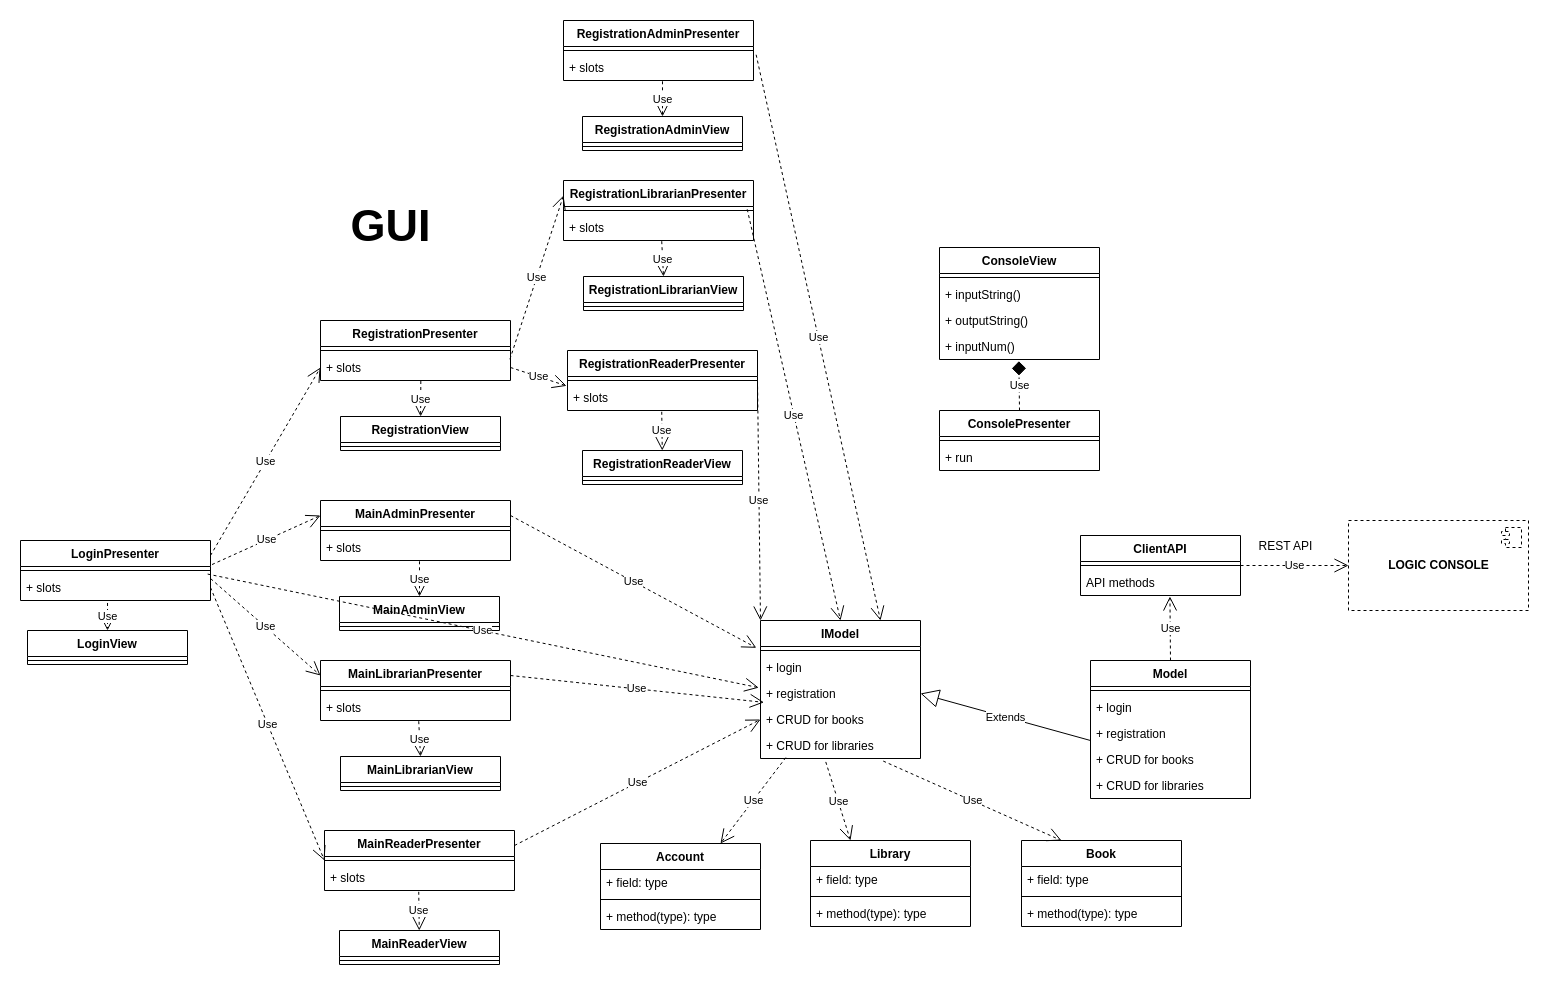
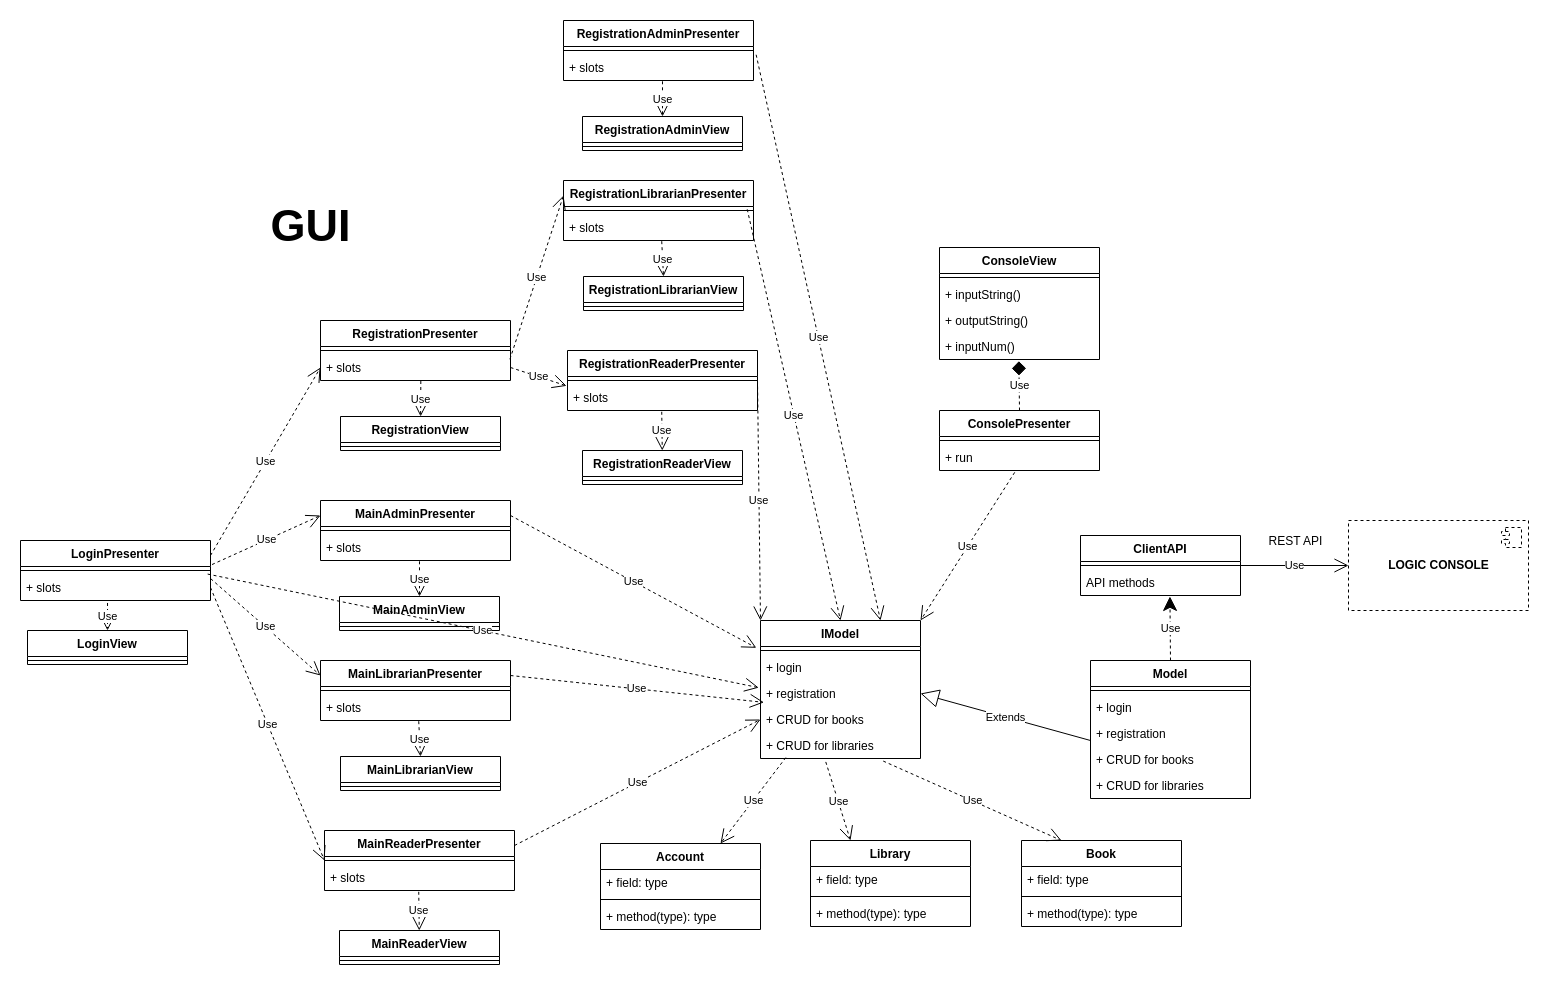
node "GUI": moved (391, 226) -> (311, 226)
edge "+ run" -> "IModel": added, label "Use"
node "REST API": moved (1286, 547) -> (1296, 542)
edge "ClientAPI" -> "LOGIC CONSOLE": style dashed -> solid
edge "Model" -> "API methods": arrowhead open -> classic
